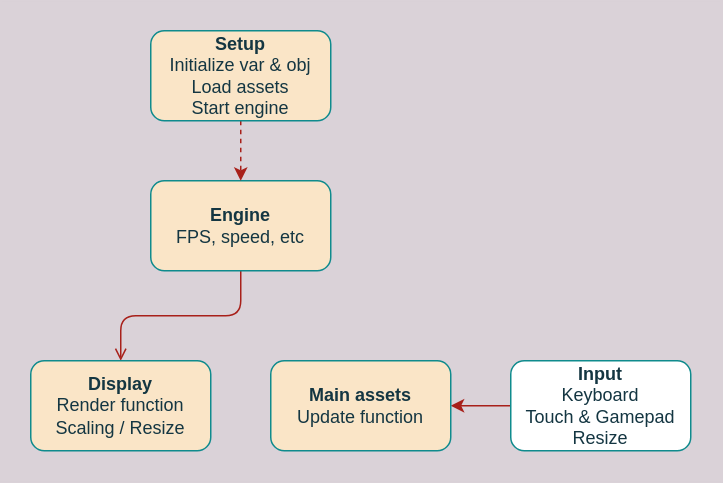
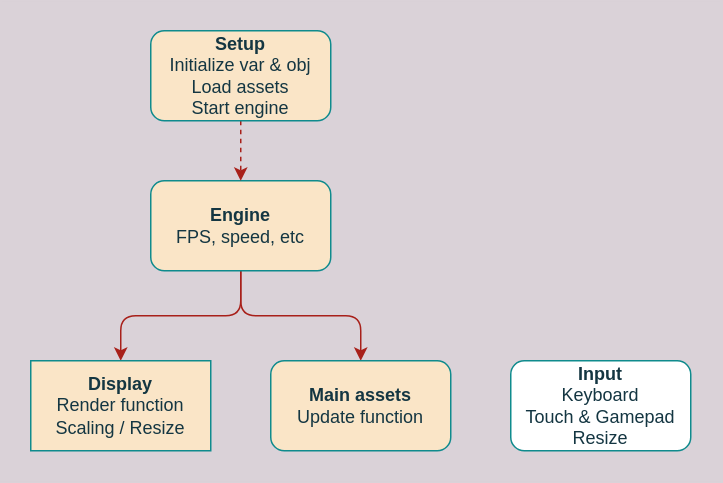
edge "Engine FPS, speed, etc" -> "Main assets Update function": added
edge "Engine FPS, speed, etc" -> "Display Render function Scaling / Resize": arrowhead open -> classic
node "Display Render function Scaling / Resize": shape rounded rectangle -> rectangle
edge "Input Keyboard Touch & Gamepad Resize" -> "Main assets Update function": removed
